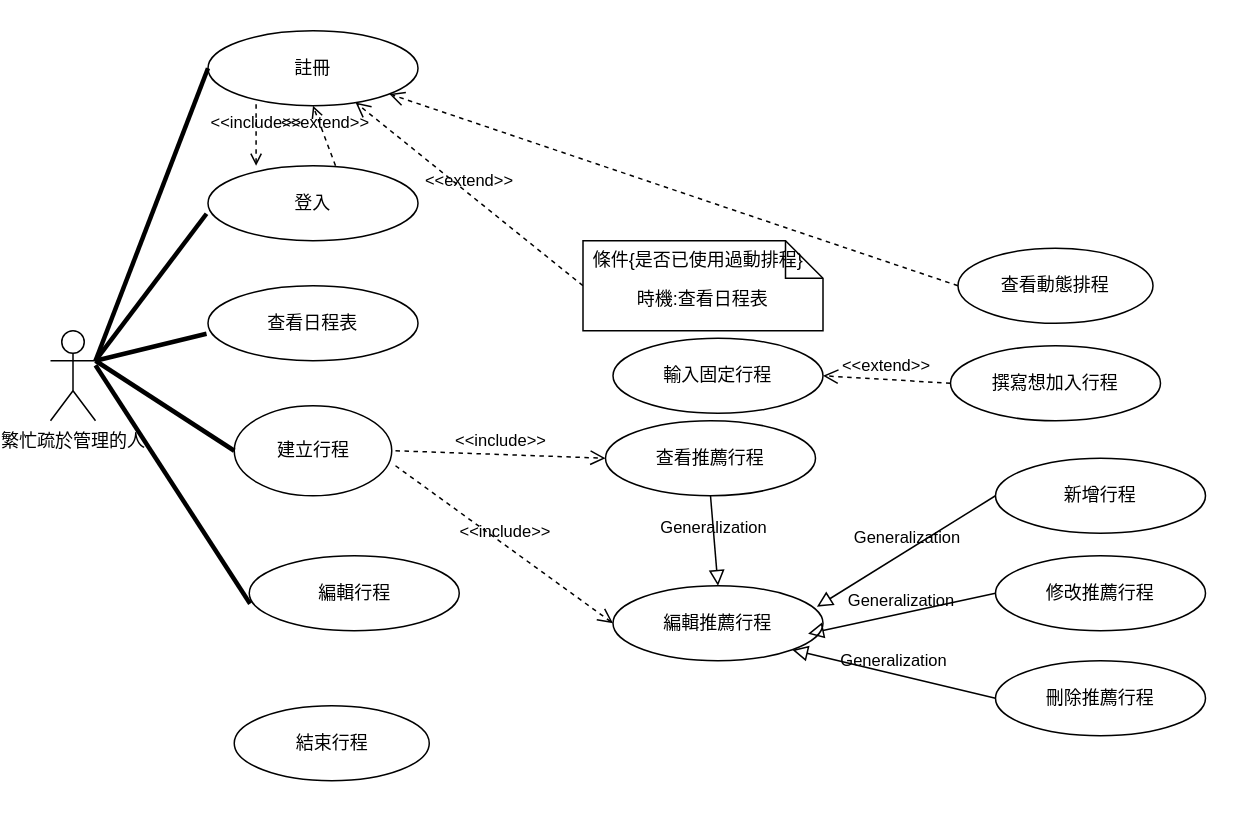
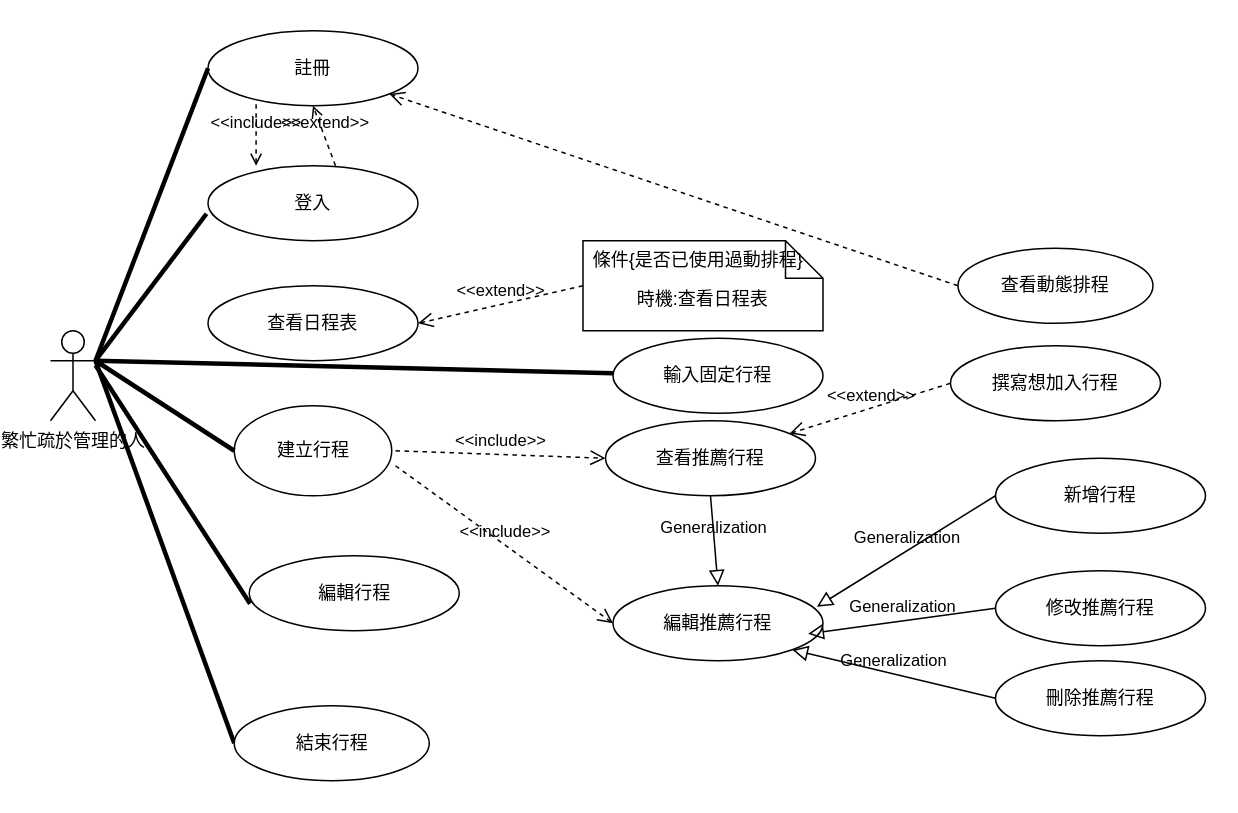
edge "時機:查看日程表" -> "註冊": now "時機:查看日程表" -> "查看日程表"
edge "查看日程表" -- "繁忙疏於管理的人": now "輸入固定行程" -- "繁忙疏於管理的人"
edge "撰寫想加入行程" -> "輸入固定行程": now "撰寫想加入行程" -> "查看推薦行程"
edge "繁忙疏於管理的人" -- "結束行程": added
node "修改推薦行程": moved (1100, 593) -> (1100, 608)
